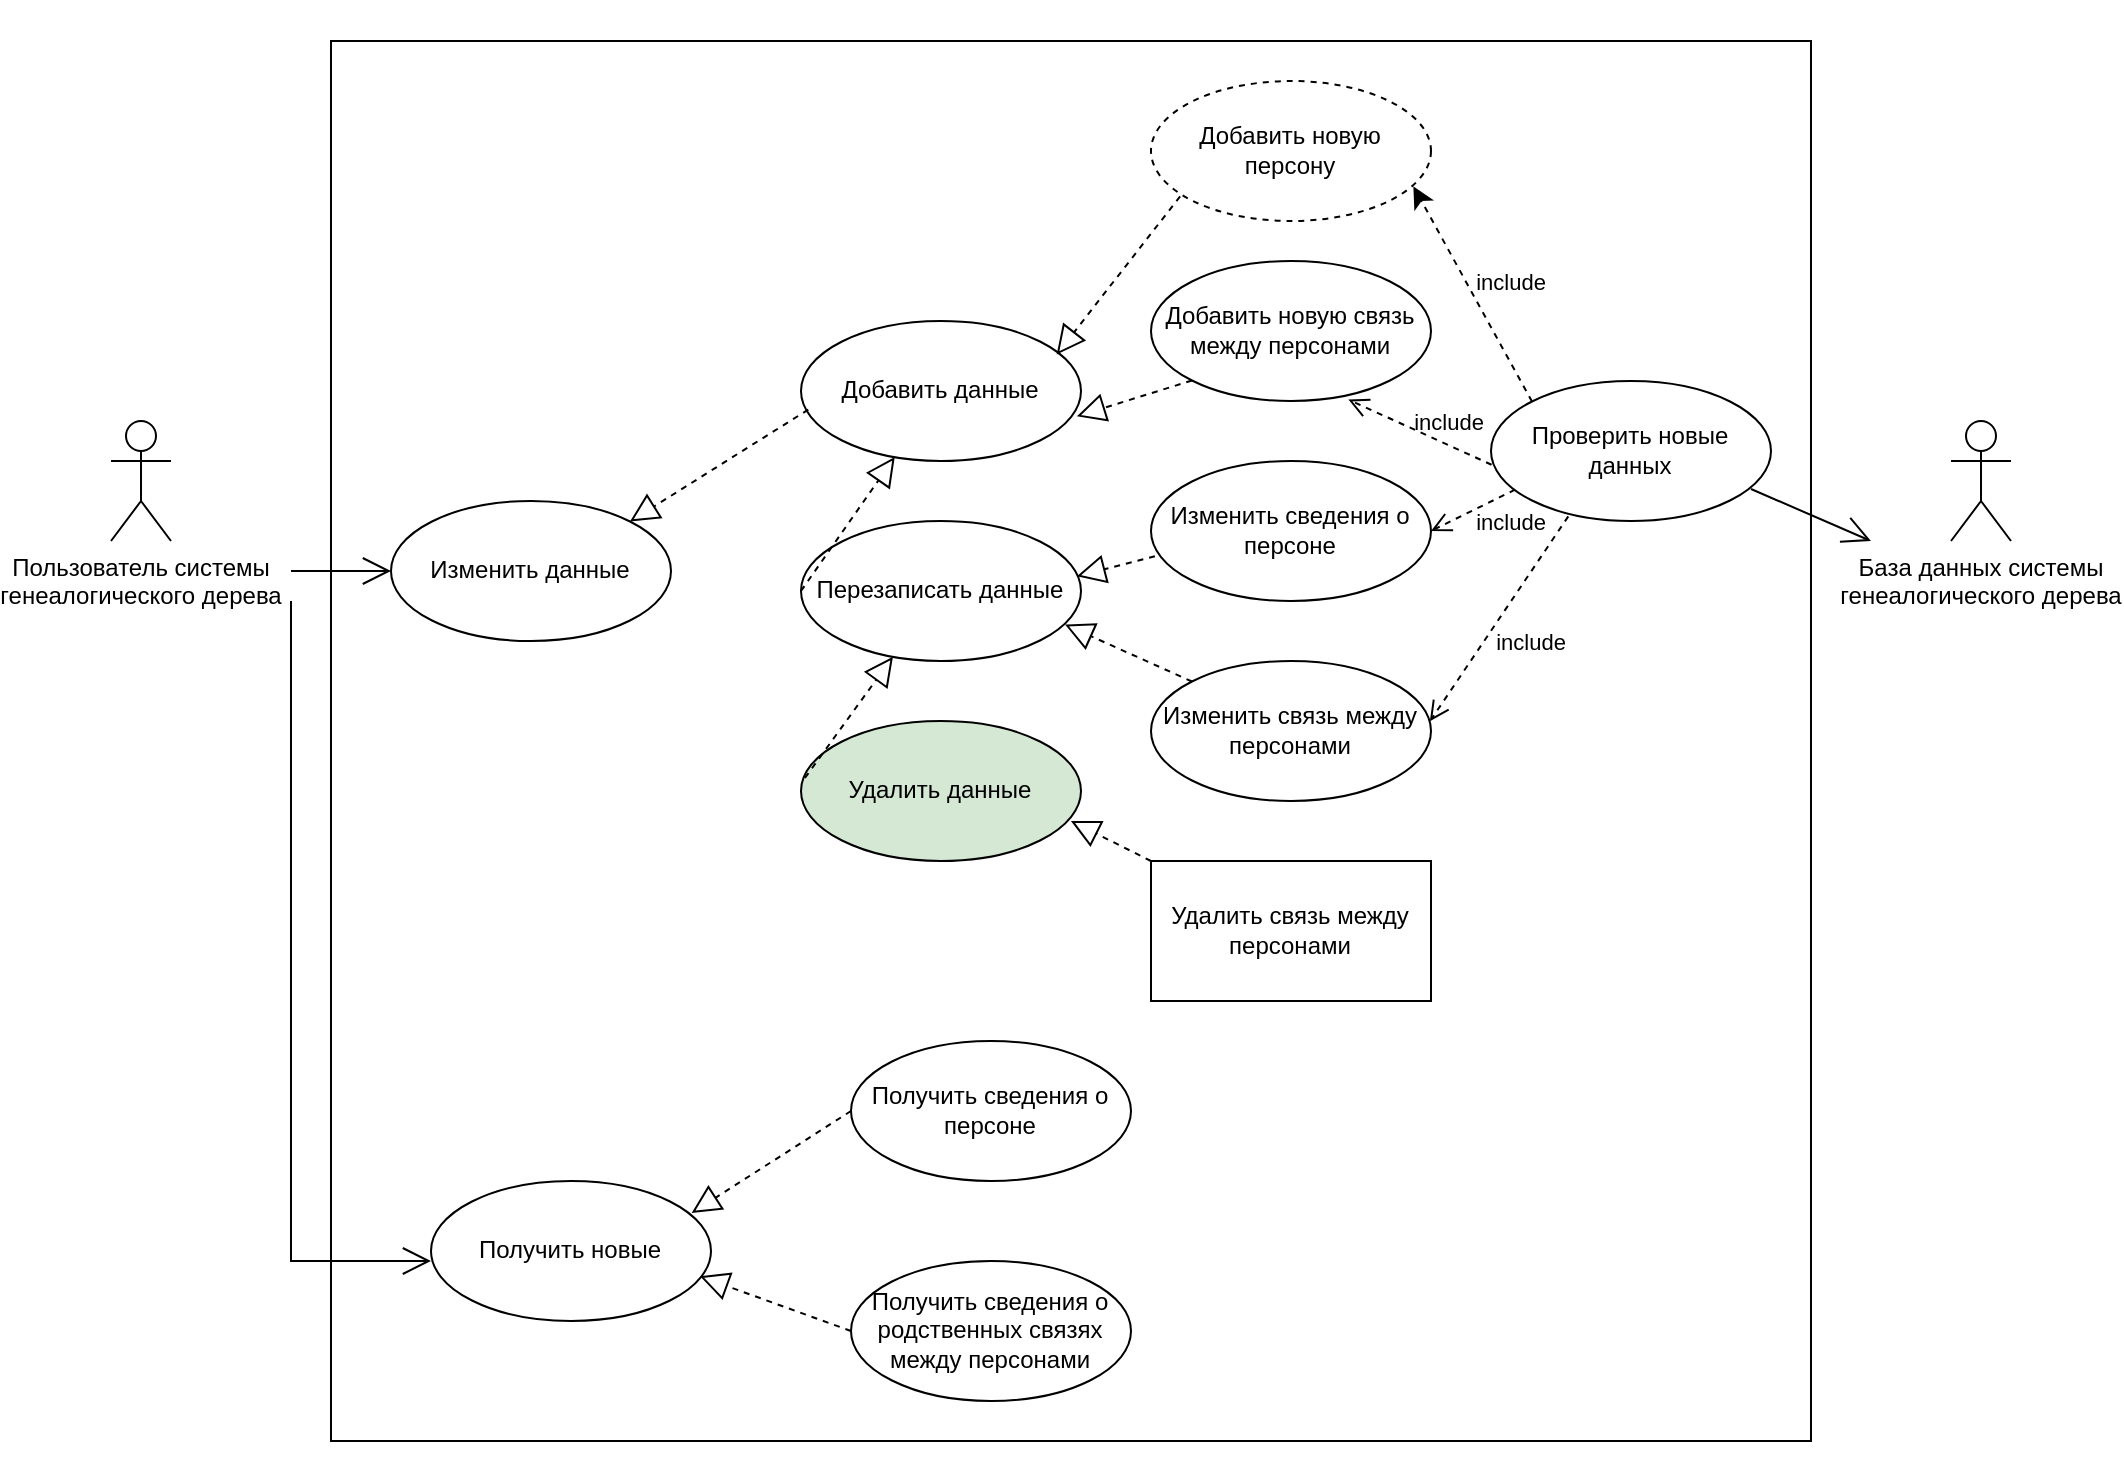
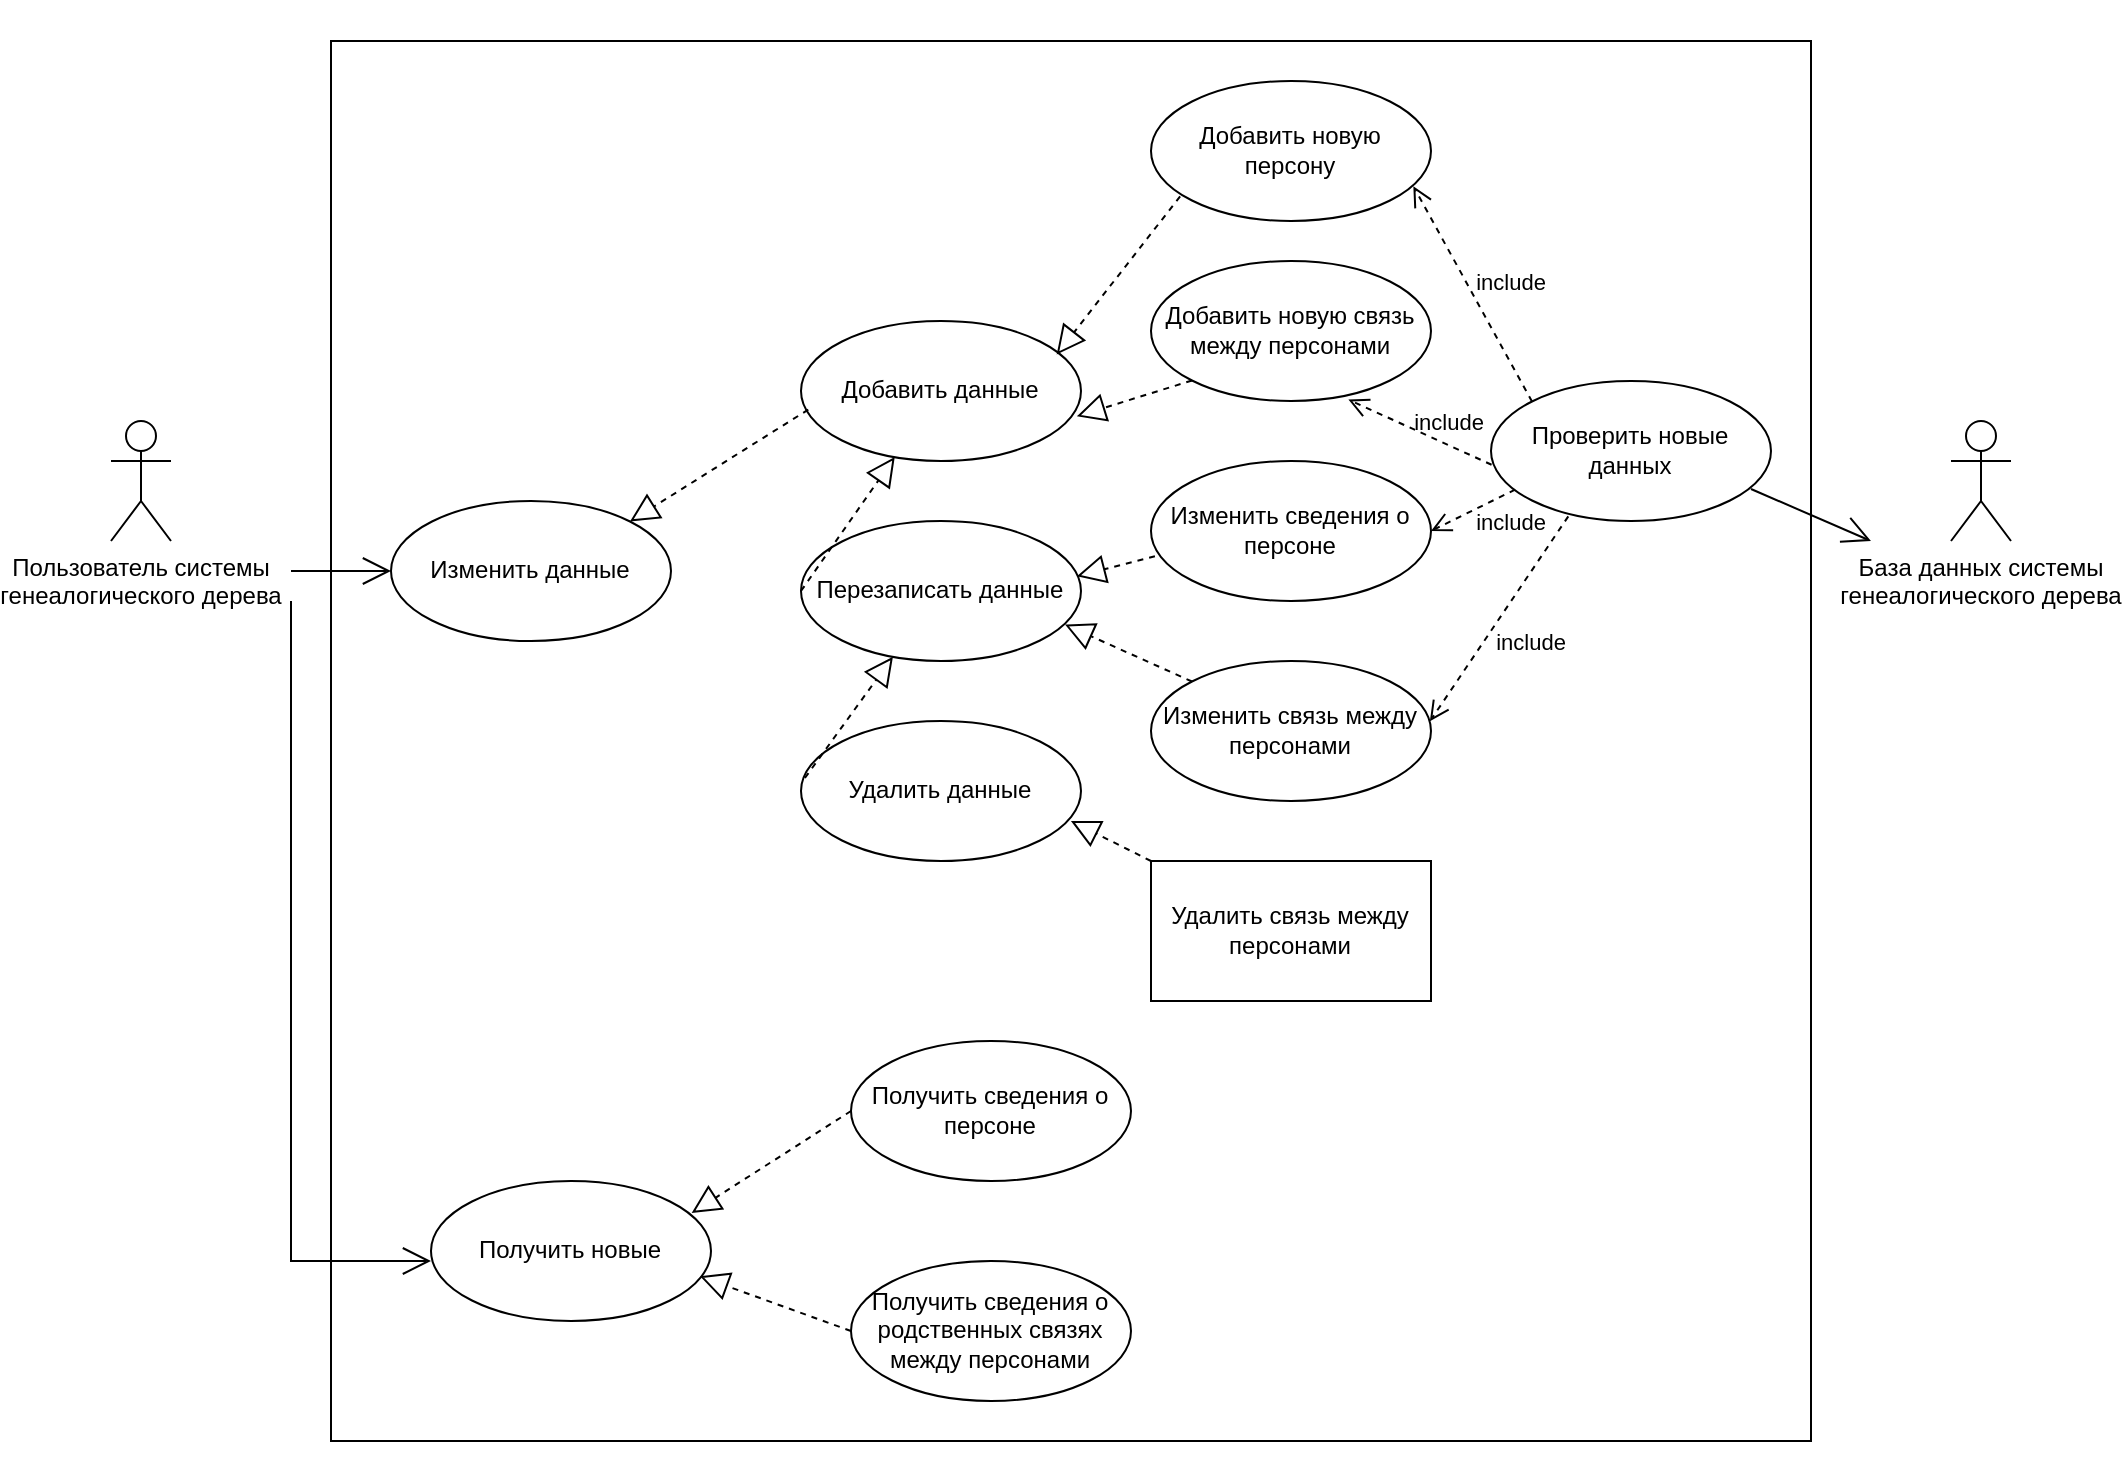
node "Добавить новую персону": style dashed -> solid
edge "Проверить новые данных" -> "Добавить новую персону": arrowhead classic -> open
node "Удалить данные": fillcolor #d5e8d4 -> #ffffff
